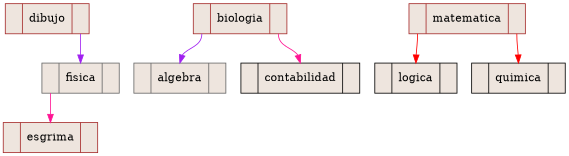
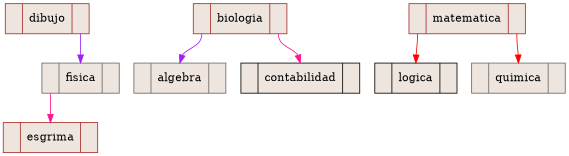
node "quimica": color black -> gray40
